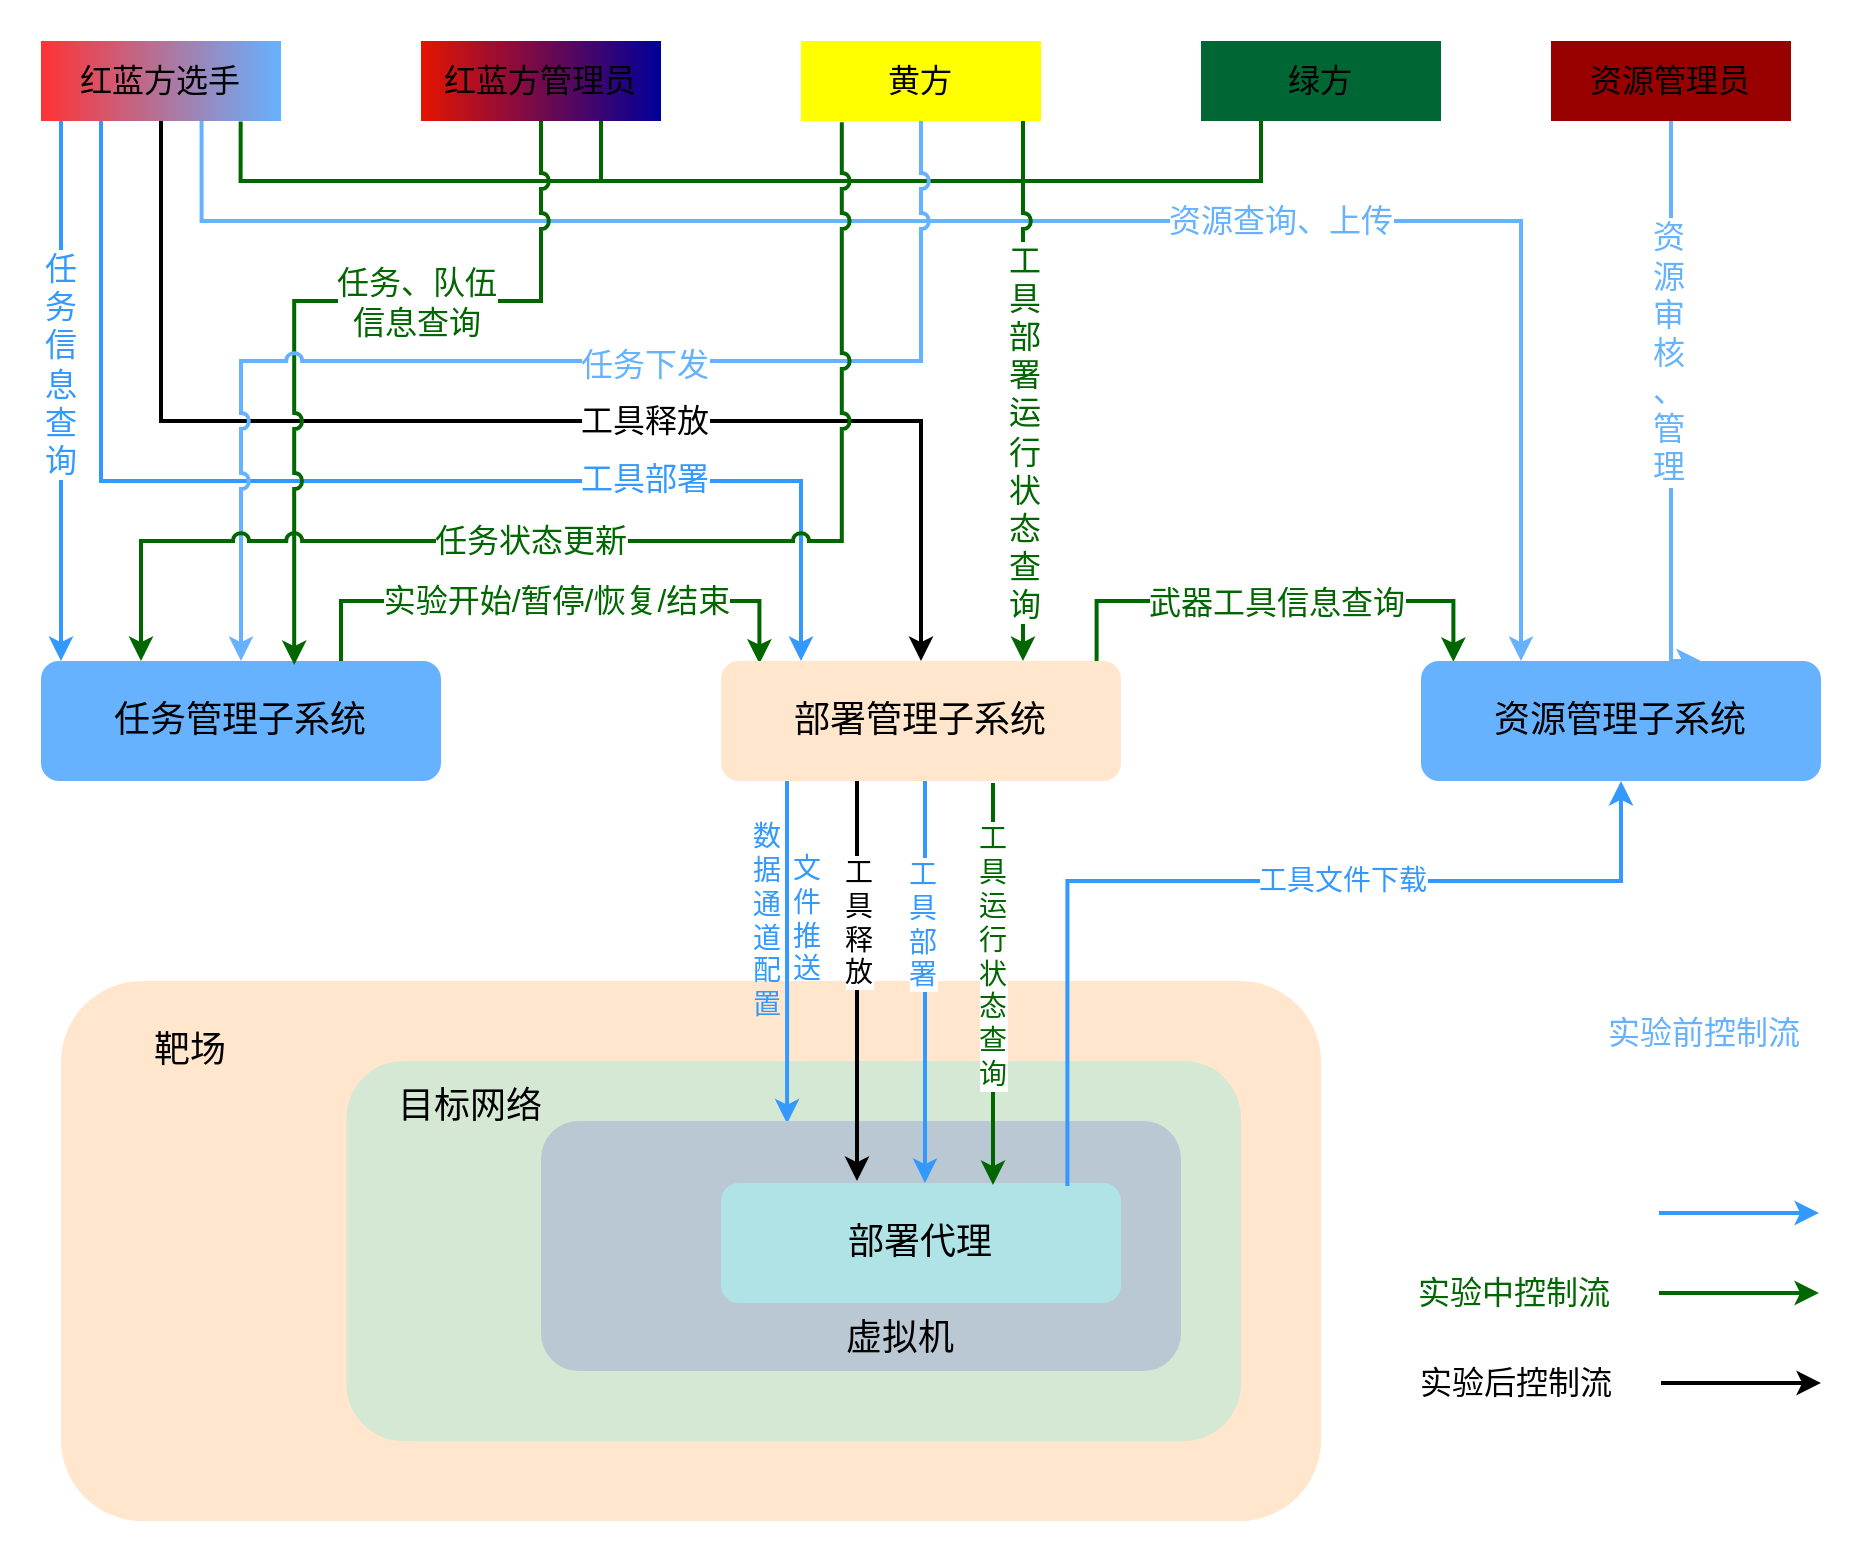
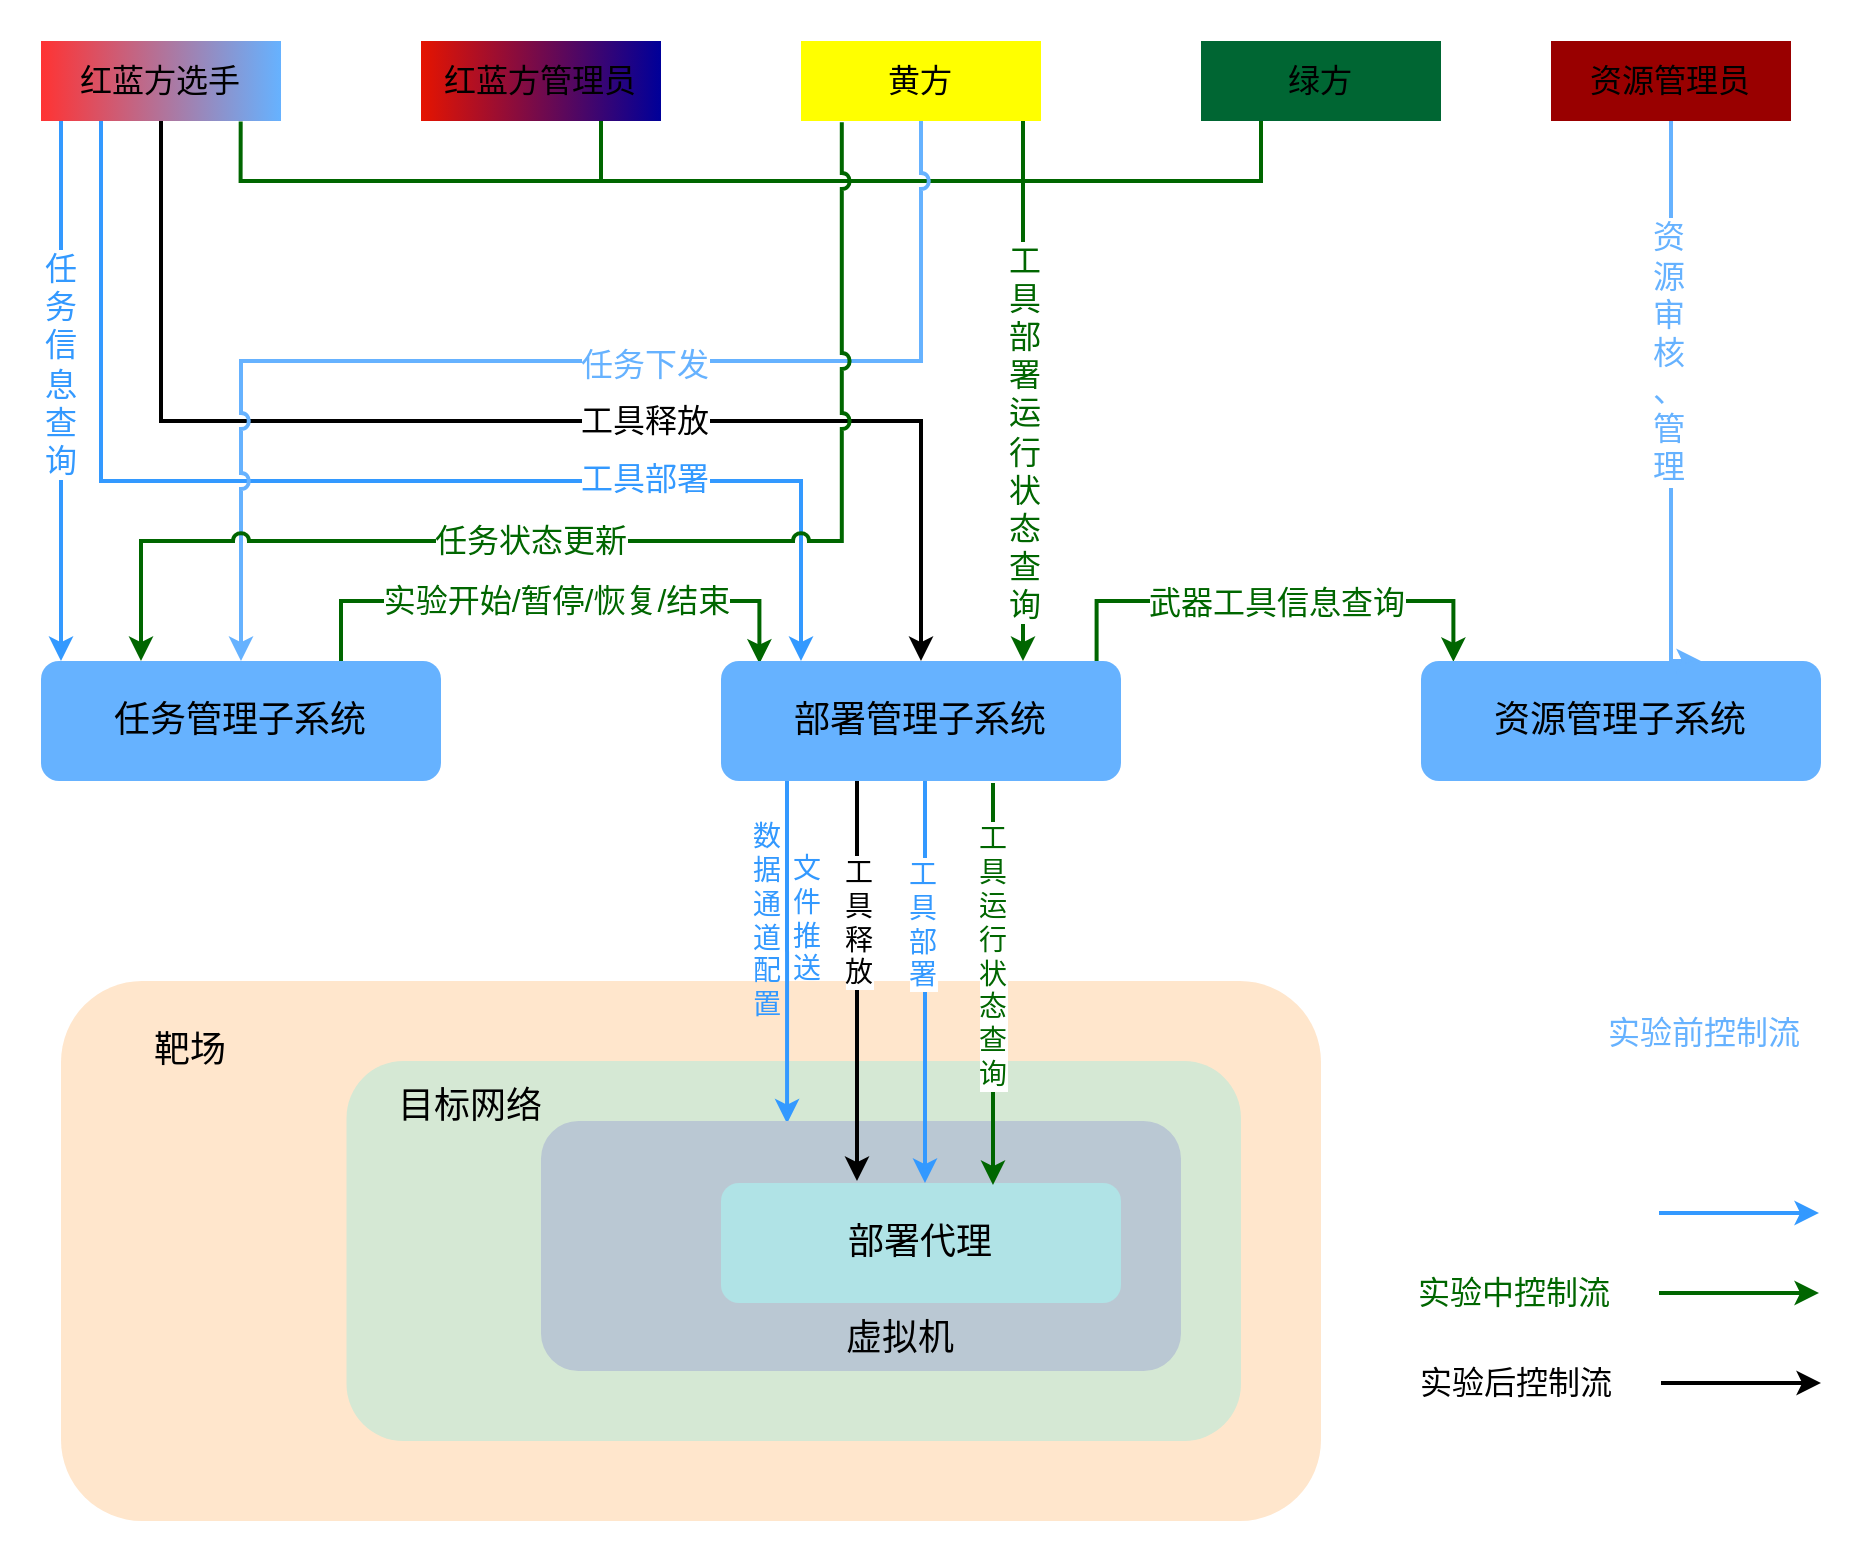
edge "红蓝方选手" -> "资源管理子系统": removed, label "资源查询、上传"
edge "红蓝方管理员" -> "任务管理子系统": removed, label "任务、队伍信息查询"
node "部署管理子系统": fillcolor #ffe6cc -> #66b2ff
edge "部署代理" -> "资源管理子系统": removed, label "工具文件下载"
